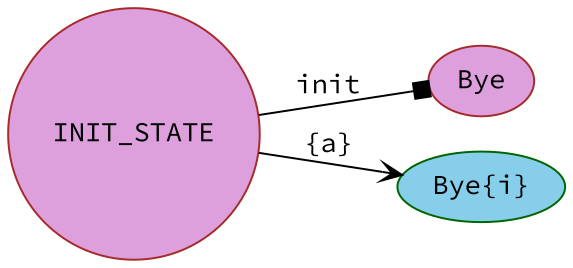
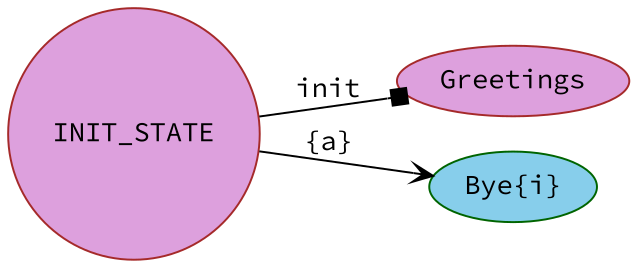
node "Bye": label "Bye" -> "Greetings"
